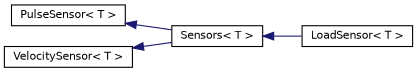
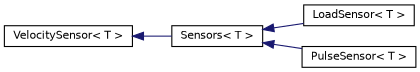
edge "Sensors< T >" -> "PulseSensor< T >": reversed
